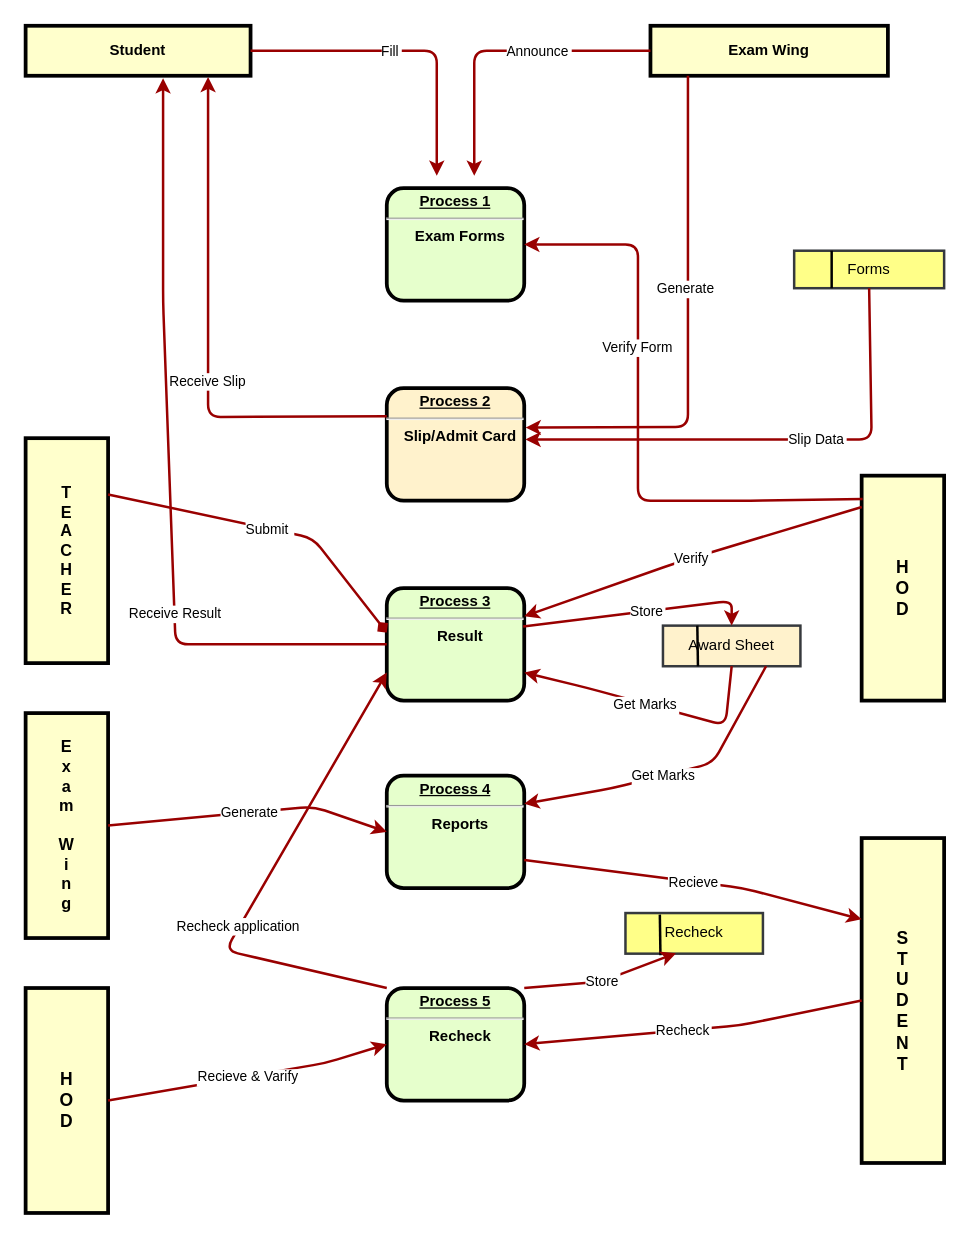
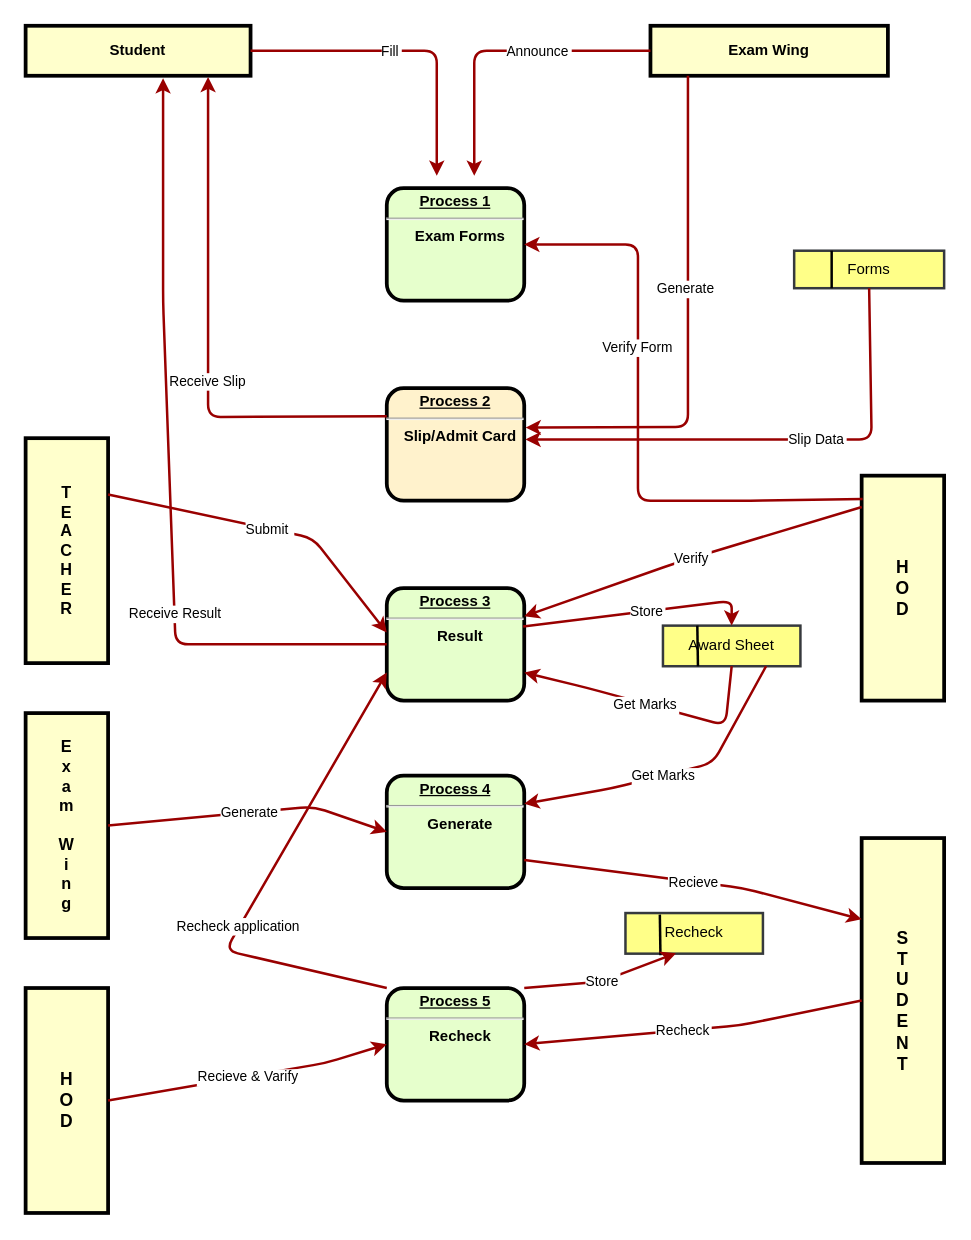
edge "T E A C H E R" -> "Process 3 Result": arrowhead diamond -> classic
node "Award Sheet": fillcolor #fff2cc -> #ffff88
node "Process 4 Reports": label "Process 4 Reports" -> "Process 4 Generate"
